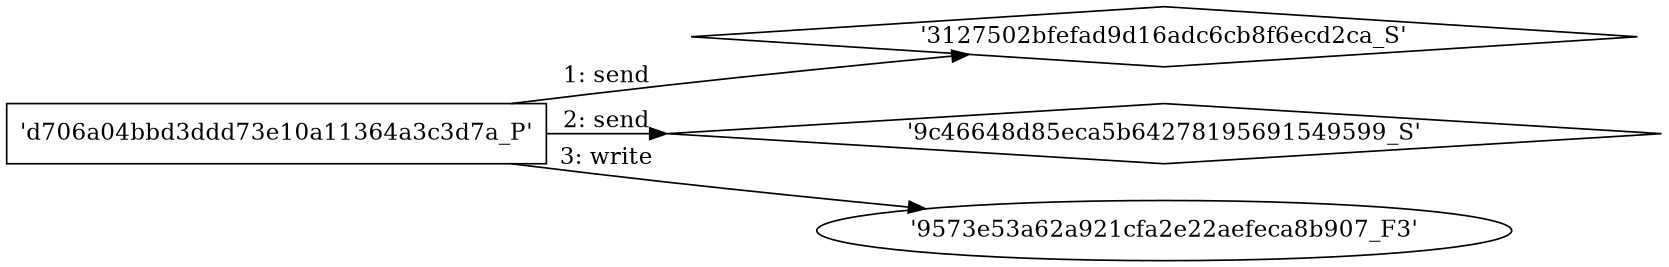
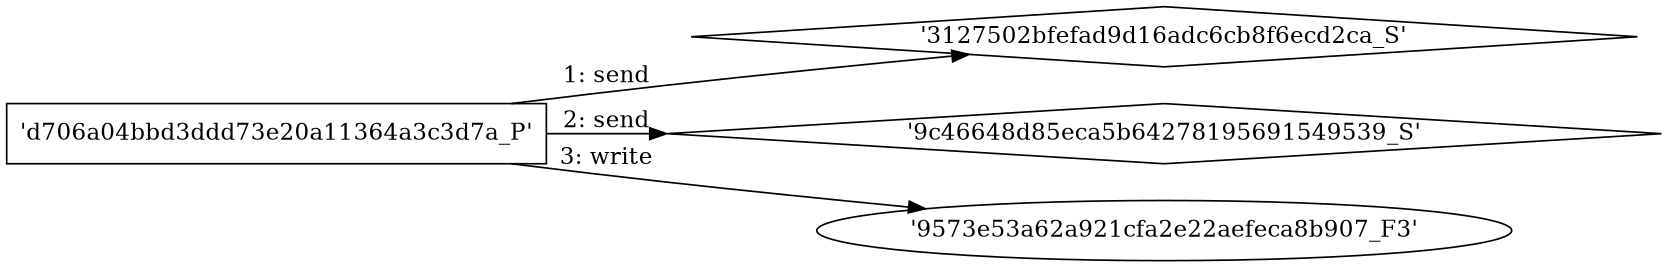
node "'d706a04bbd3ddd73e10a11364a3c3d7a_P'": label "'d706a04bbd3ddd73e10a11364a3c3d7a_P'" -> "'d706a04bbd3ddd73e20a11364a3c3d7a_P'"
node "'9c46648d85eca5b64278195691549599_S'": label "'9c46648d85eca5b64278195691549599_S'" -> "'9c46648d85eca5b64278195691549539_S'"
